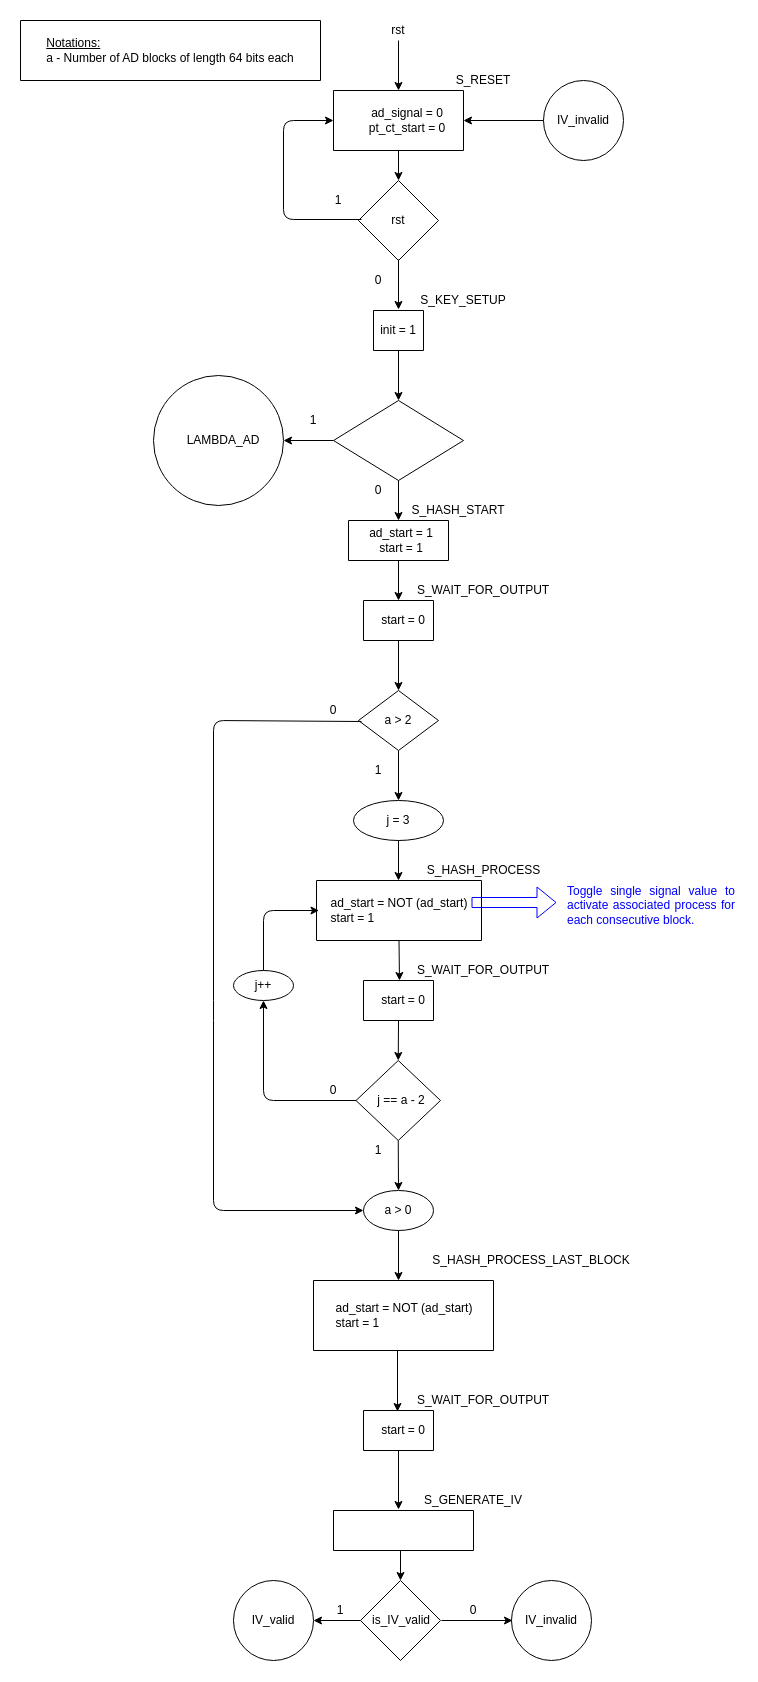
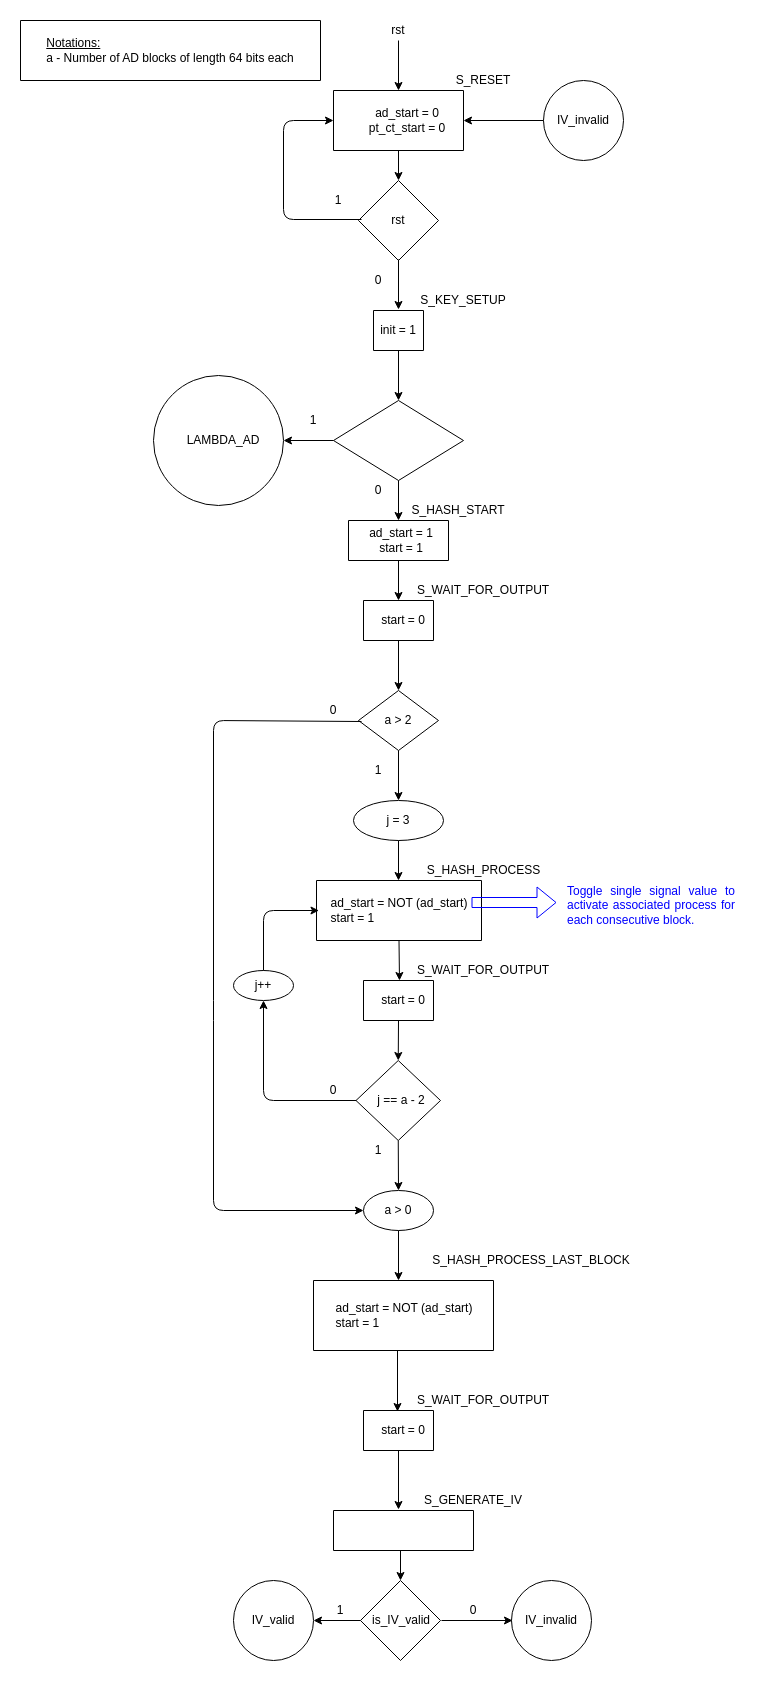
node "ad_signal = 0 pt_ct_start = 0": label "ad_signal = 0 pt_ct_start = 0" -> "ad_start = 0 pt_ct_start = 0"
